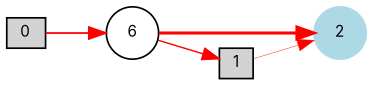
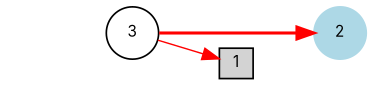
node "0": removed
node "6": label "6" -> "3"
edge "1" -> "2": removed
